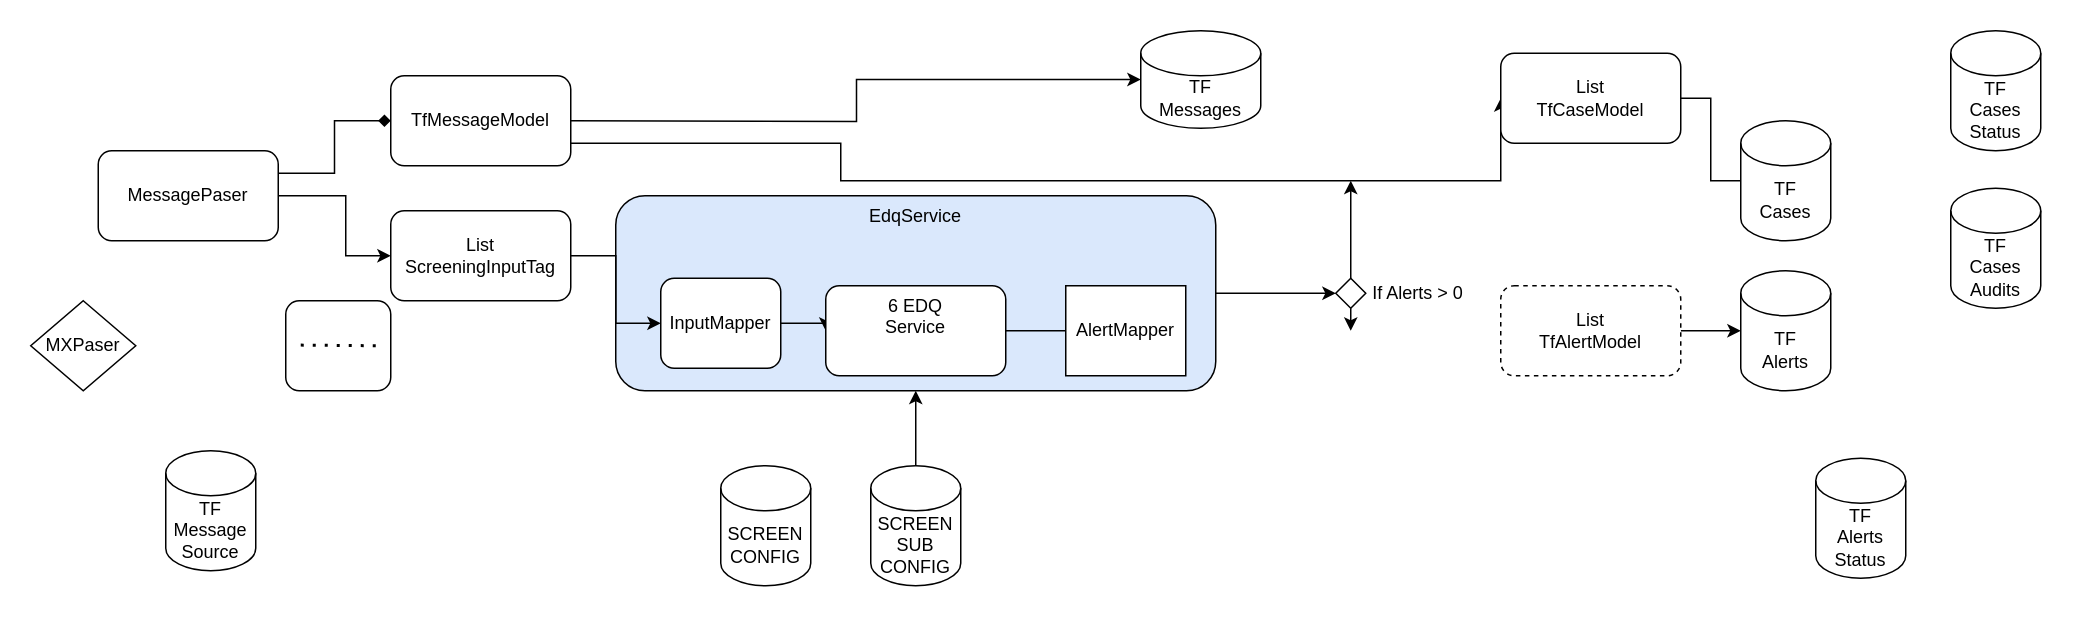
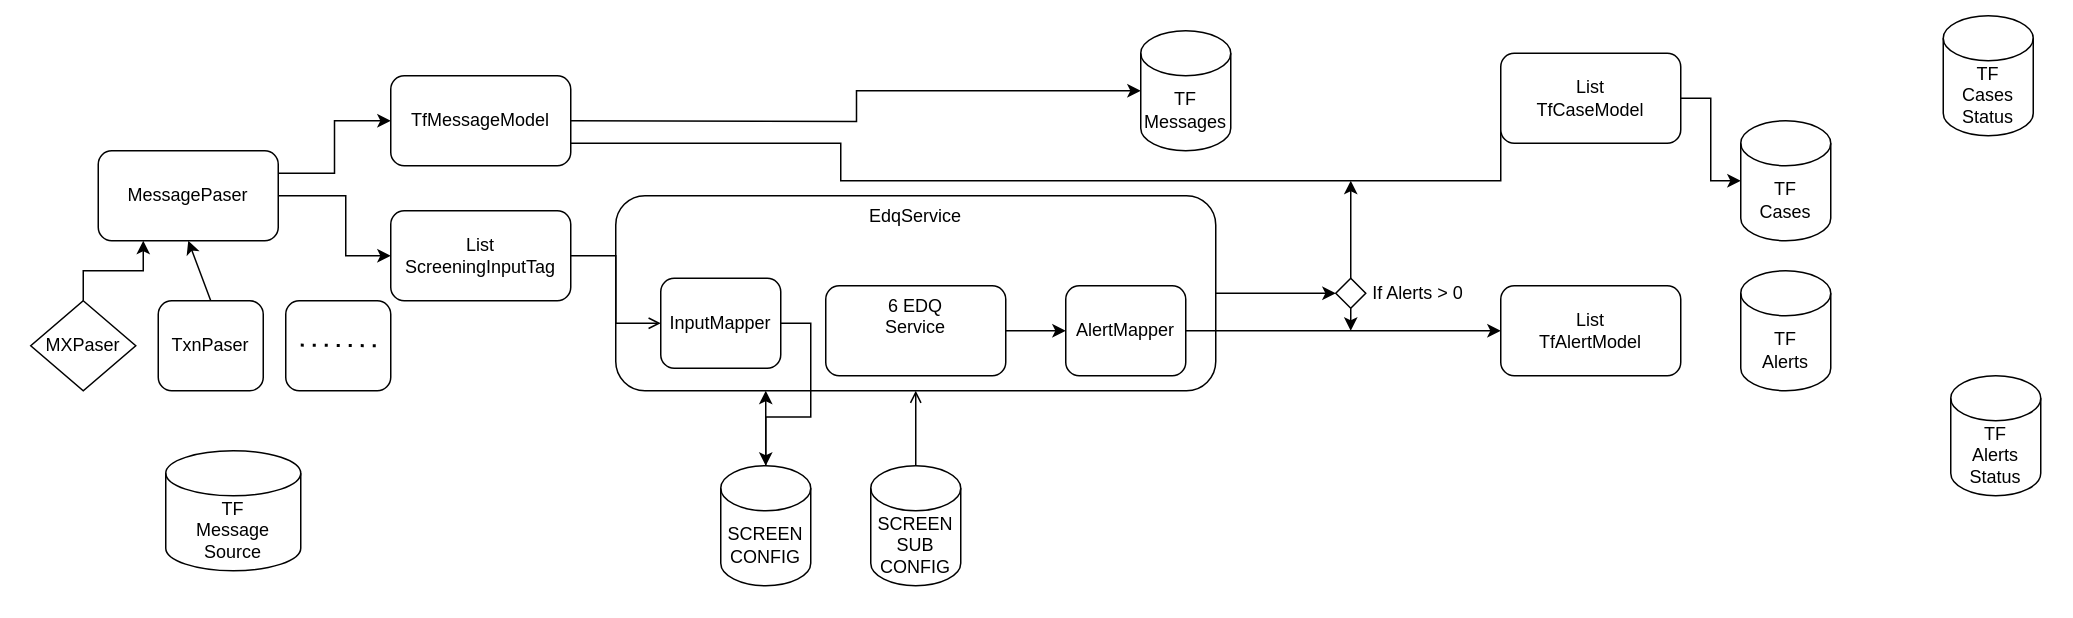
node "TF Messages": size 120x98 -> 90x120
node "TF Cases Status": moved (1996, 91) -> (1988, 76)
edge "TfMessageModel" -> "List TfCaseModel": arrowhead classic -> none
edge "MessagePaser" -> "TfMessageModel": arrowhead diamond -> classic
edge "List TfCaseModel" -- "TF Cases": arrowhead none -> classic
node "EdqService": fillcolor #dae8fc -> #ffffff
node "TF Cases Audits": removed
edge "MXPaser" -> "MessagePaser": added
edge "TxnPaser" -> "MessagePaser": added
edge "List ScreeningInputTag" -> "InputMapper": arrowhead classic -> open
edge "InputMapper" -> "6 EDQ Service": now "InputMapper" -> "SCREEN CONFIG"
edge "6 EDQ Service" -- "AlertMapper": arrowhead none -> classic
node "AlertMapper": shape rectangle -> rounded rectangle
edge "AlertMapper" -> "List TfAlertModel": added
node "List TfAlertModel": style dashed -> solid
edge "List TfAlertModel" -> "TF Alerts": removed
node "TxnPaser": added
edge "SCREEN SUB CONFIG" -> "EdqService": arrowhead classic -> open
edge "SCREEN CONFIG" -> "EdqService": added
node "TF Message Source": size 90x120 -> 135x120
node "TF Alerts Status": moved (1861, 518) -> (1996, 436)
